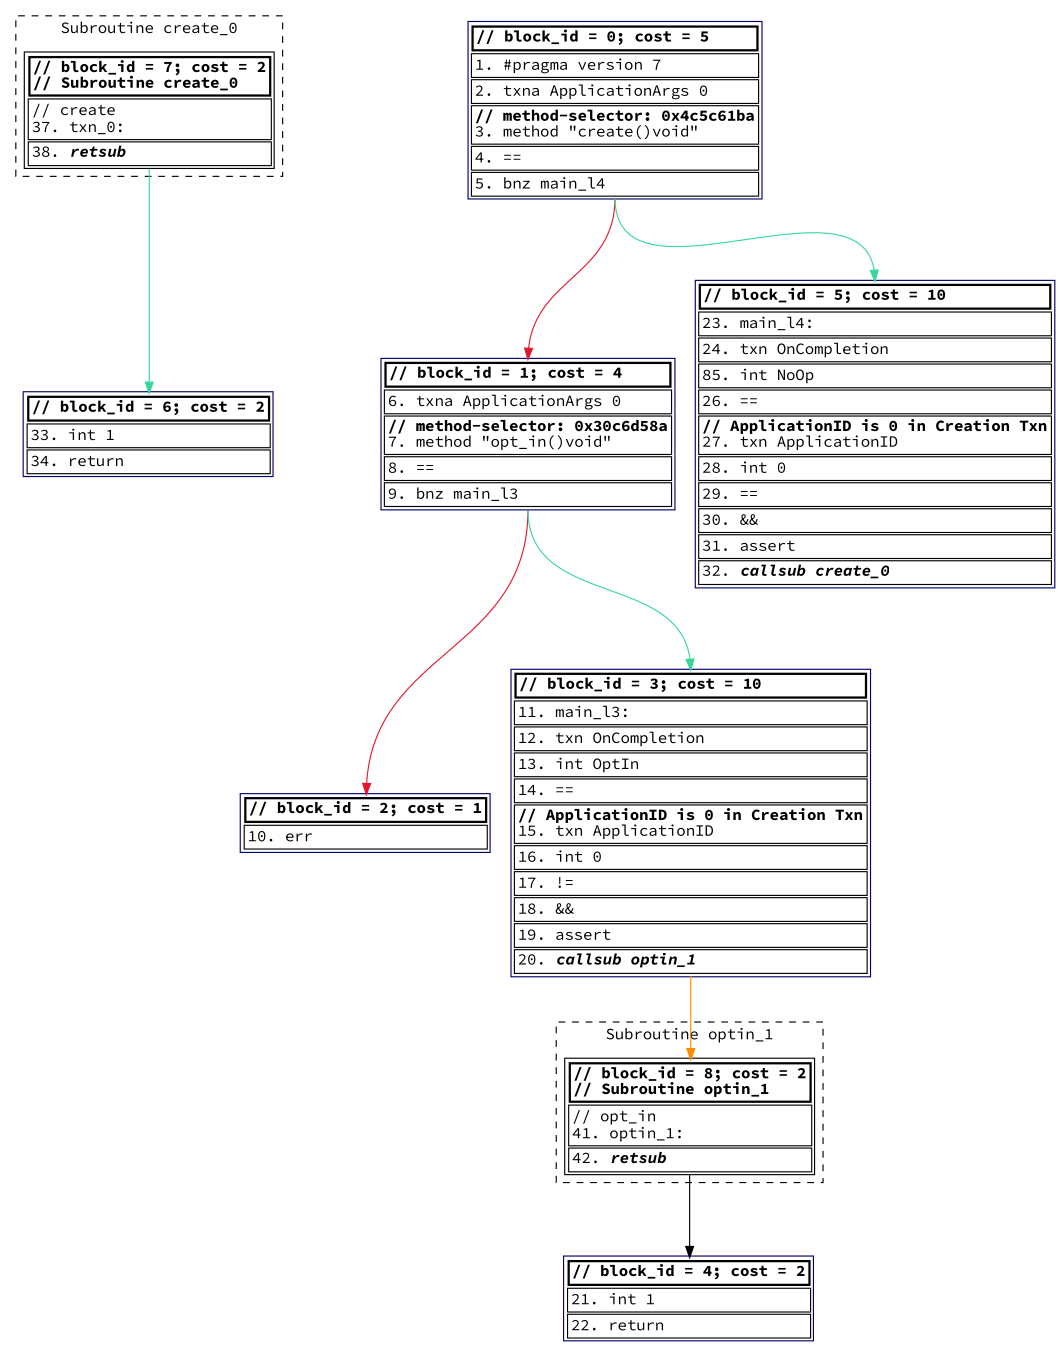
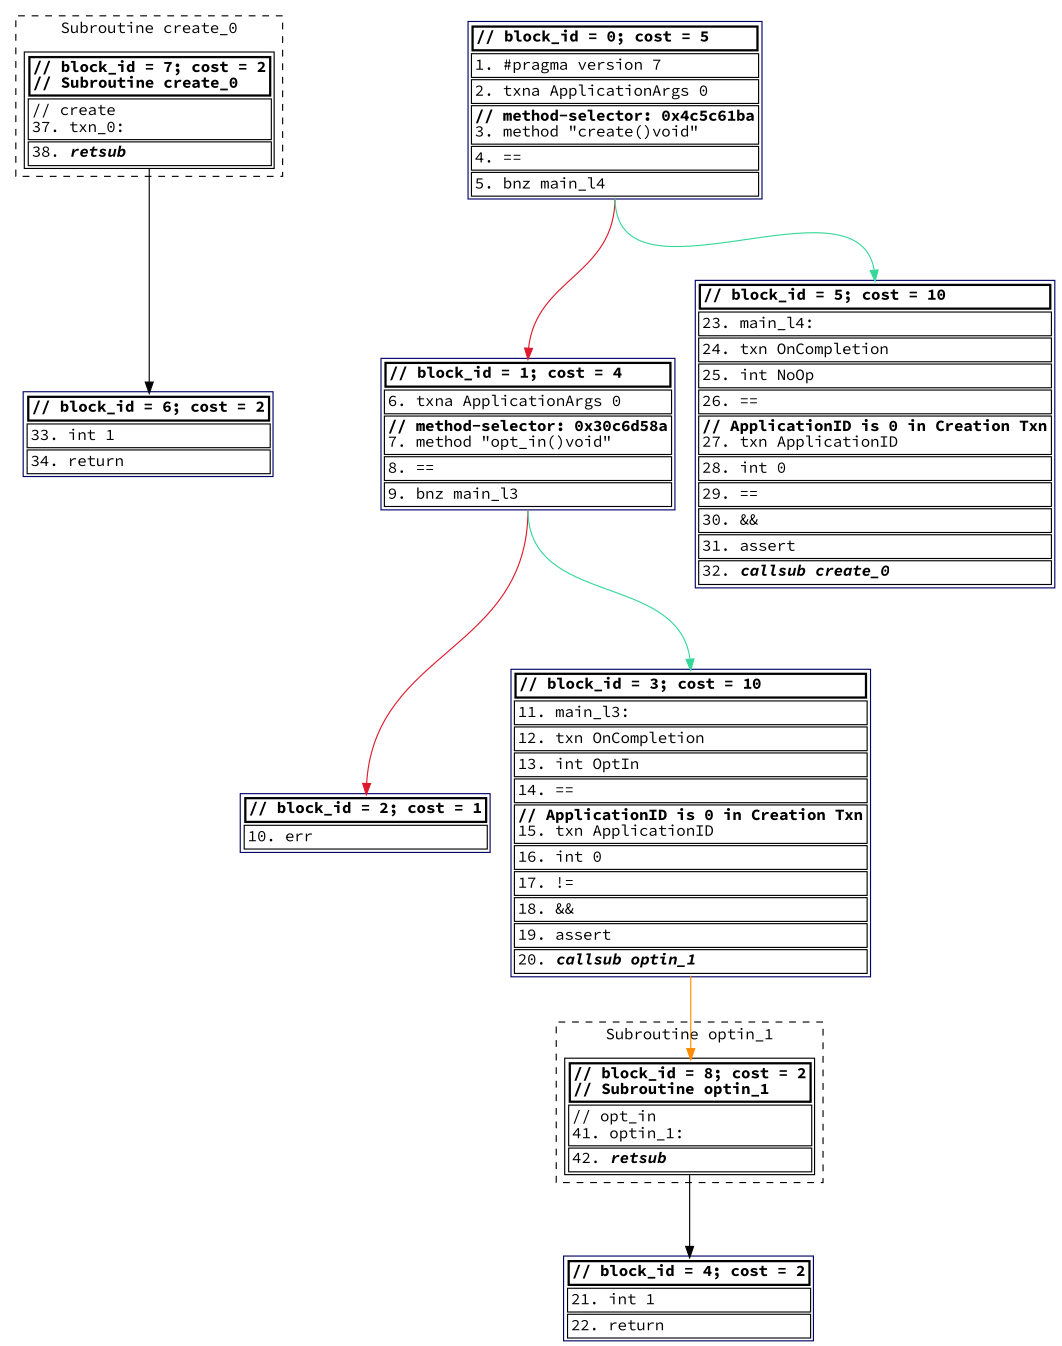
edge "// block_id = 7; cost = 2" -> "// block_id = 6; cost = 2": color #36d899 -> BLACK
node "// block_id = 5; cost = 10": text "85. int NoOp" -> "25. int NoOp"
